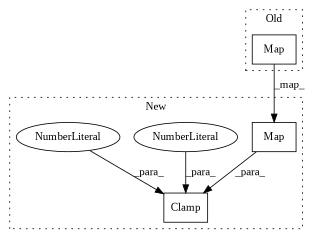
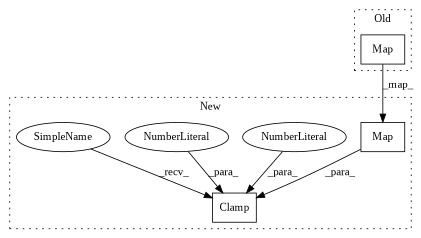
node "SimpleName": added
